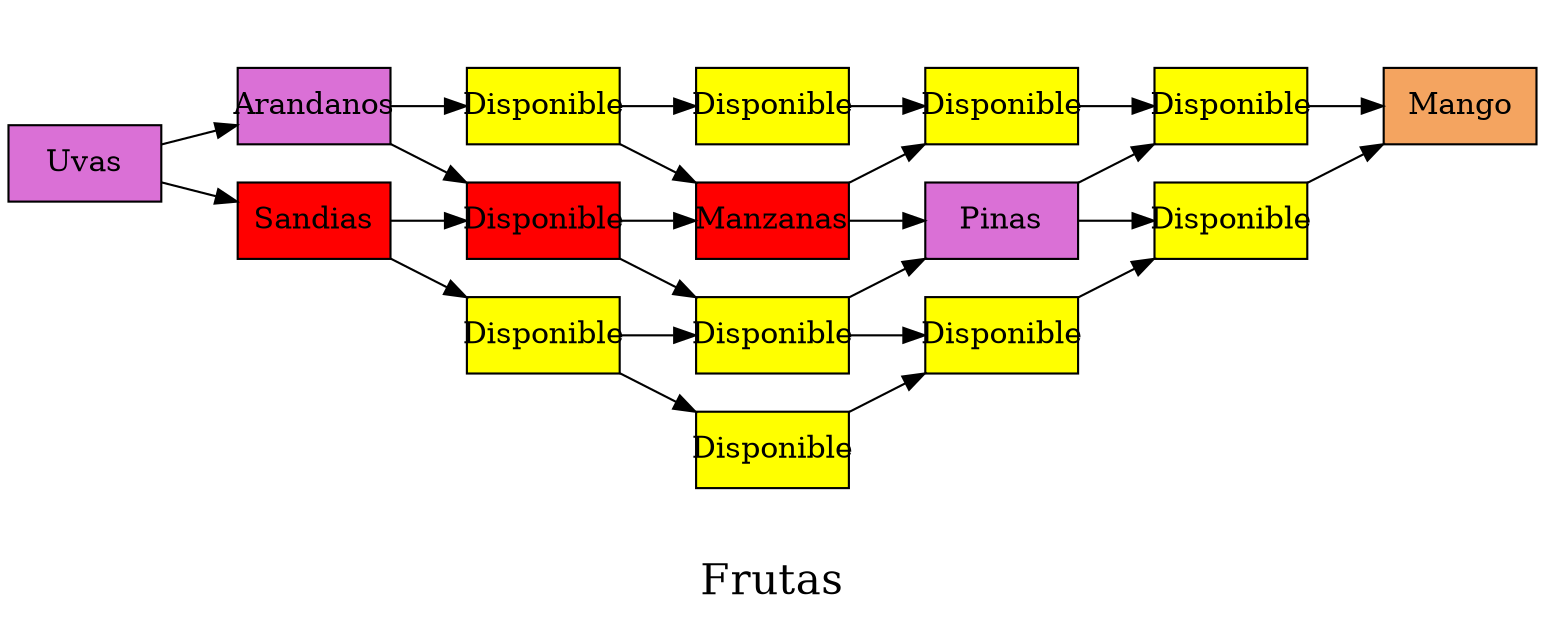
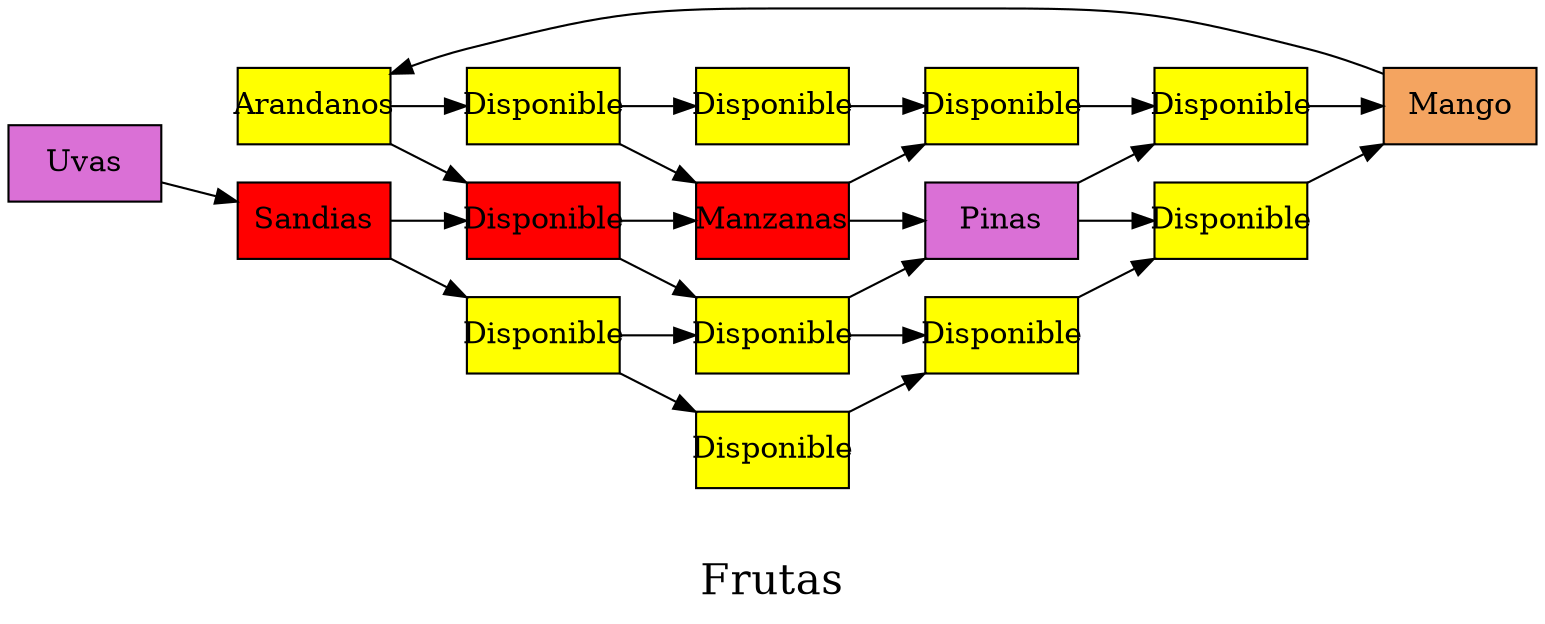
node "Arandanos": fillcolor orchid -> yellow
edge "Uvas" -> "Arandanos": now "Mango" -> "Arandanos"
